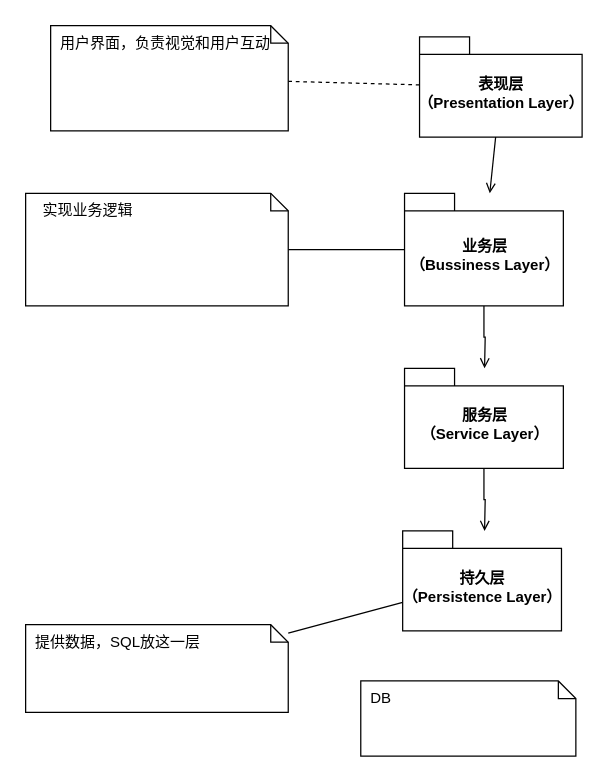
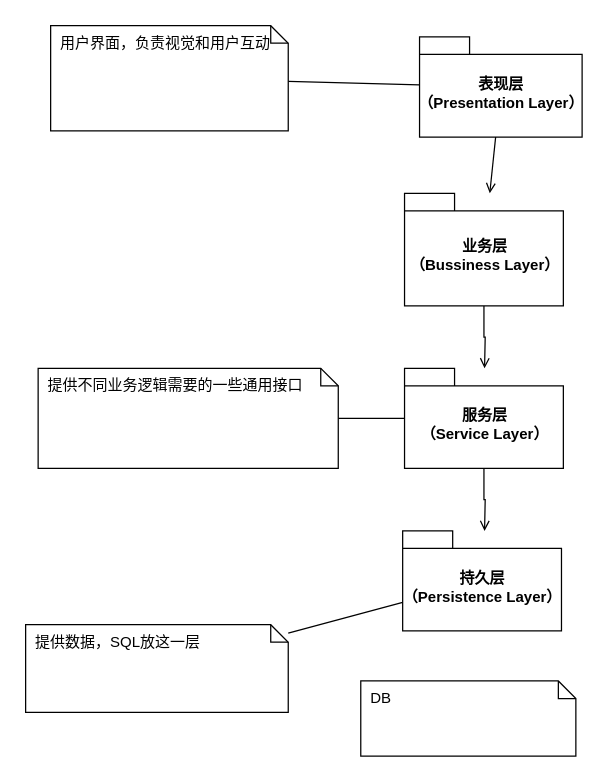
edge "用户界面，负责视觉和用户互动" -- "表现层 （Presentation Layer）": style dashed -> solid
node "实现业务逻辑": removed
edge "实现业务逻辑" -- "业务层 （Bussiness Layer）": removed
node "提供不同业务逻辑需要的一些通用接口": added
edge "提供不同业务逻辑需要的一些通用接口" -- "服务层 （Service Layer）": added
